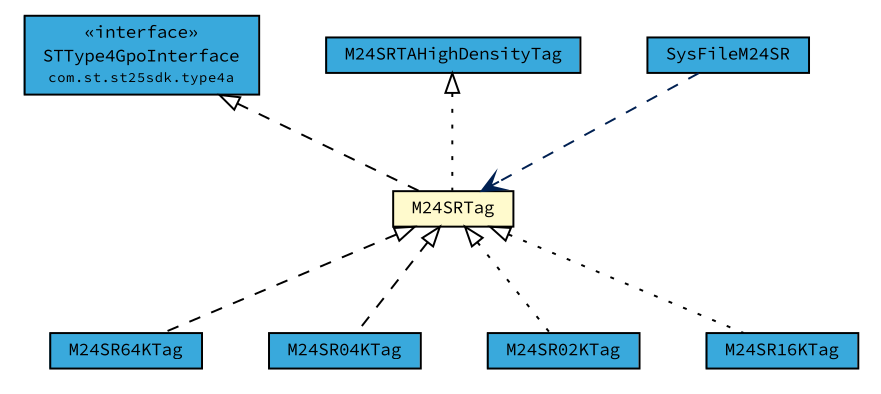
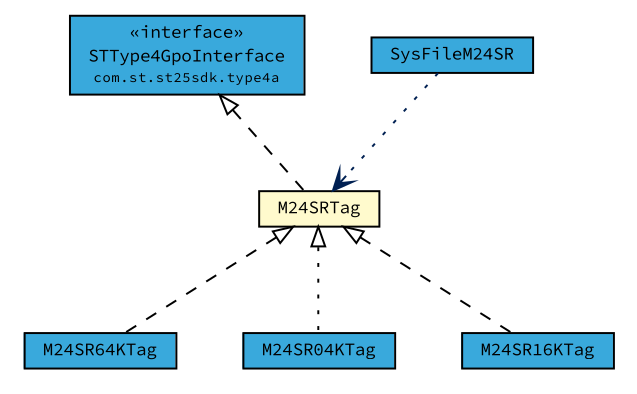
node "M24SRTAHighDensityTag": removed
edge "SysFileM24SR" -> "M24SRTag": style dashed -> dotted
edge "M24SR16KTag" -> "M24SRTag": style dotted -> dashed
edge "M24SR04KTag" -> "M24SRTag": style dashed -> dotted
node "M24SR02KTag": removed
